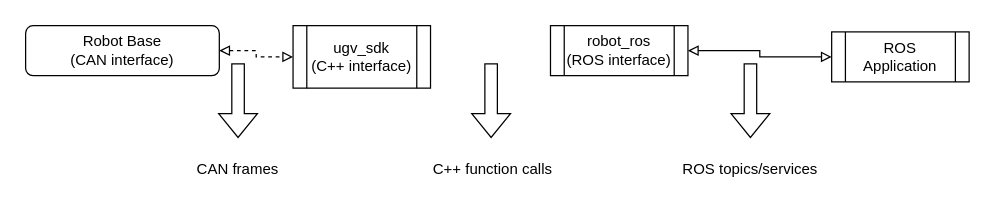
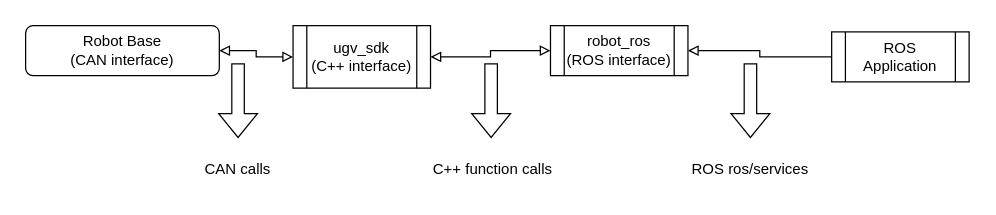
edge "Robot Base (CAN interface)" -- "ugv_sdk (C++ interface)": style dashed -> solid
edge "robot_ros (ROS interface)" -- "ugv_sdk (C++ interface)": added
edge "robot_ros (ROS interface)" -- "ROS Application": arrowhead block -> none
node "CAN frames": label "CAN frames" -> "CAN calls"
node "ROS topics/services": label "ROS topics/services" -> "ROS ros/services"
